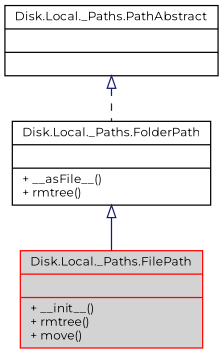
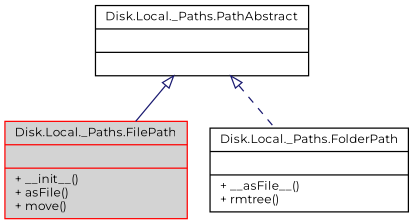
edge "Disk.Local._Paths.FilePath" -> "Disk.Local._Paths.FolderPath": now "Disk.Local._Paths.FilePath" -> "Disk.Local._Paths.PathAbstract"
node "Disk.Local._Paths.FilePath": text "+ rmtree()" -> "+ asFile()"
